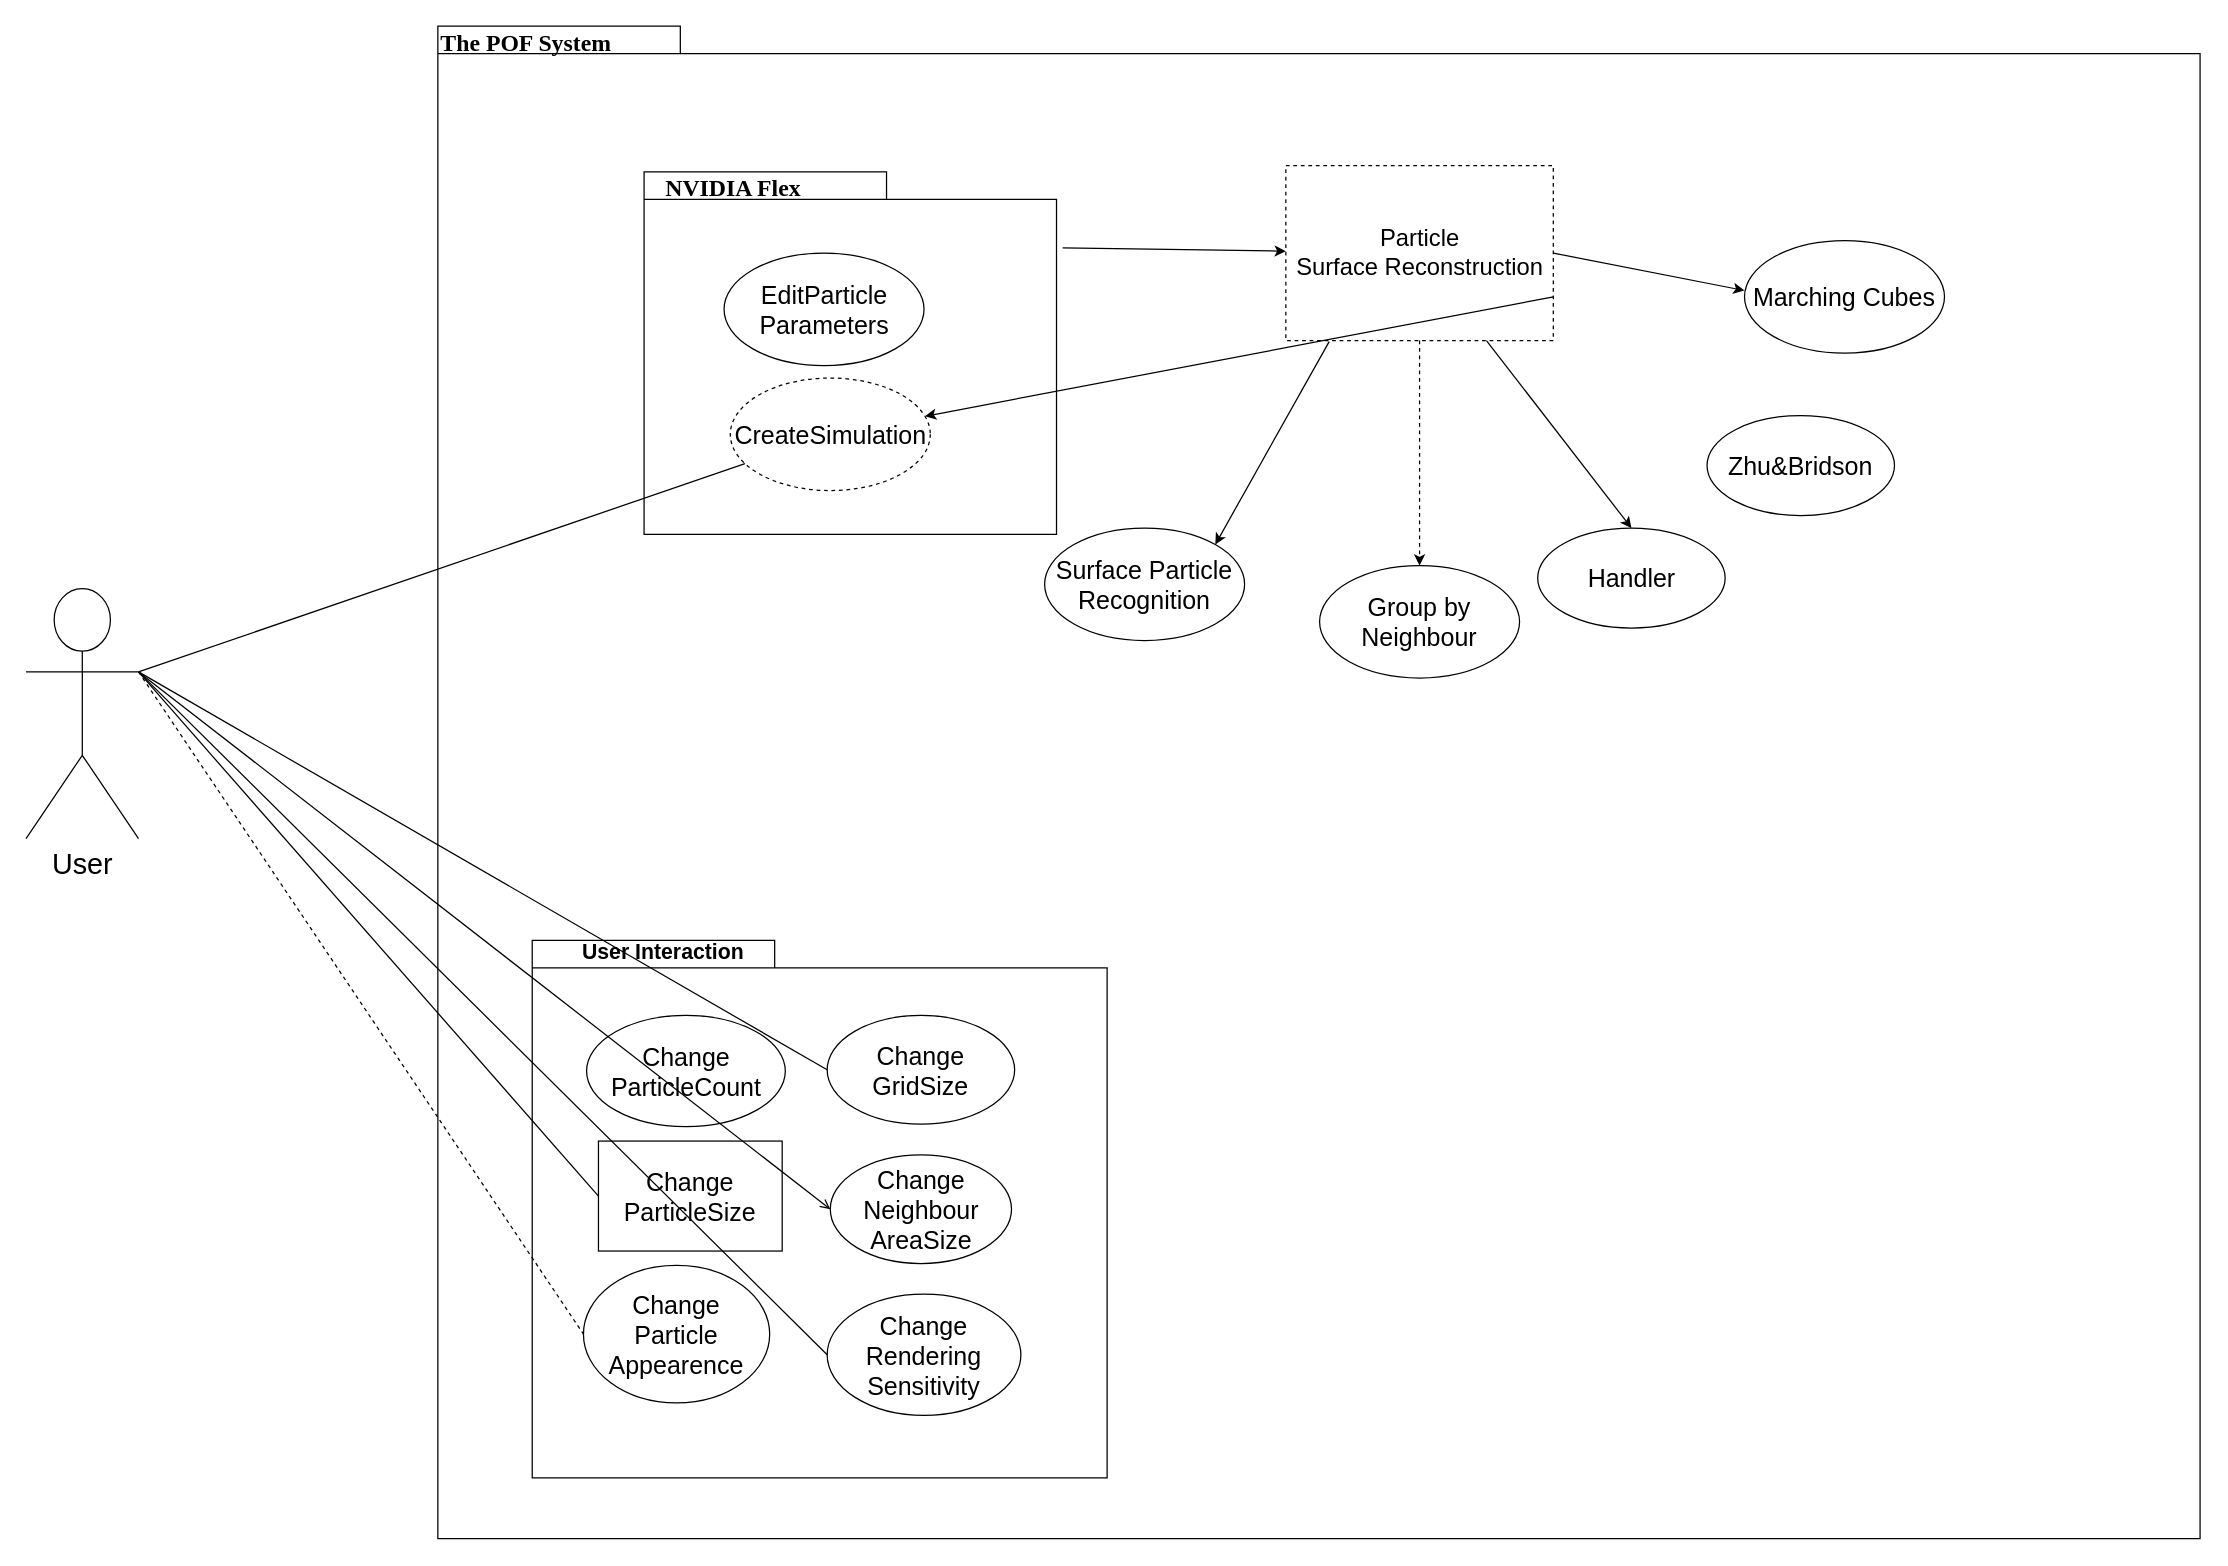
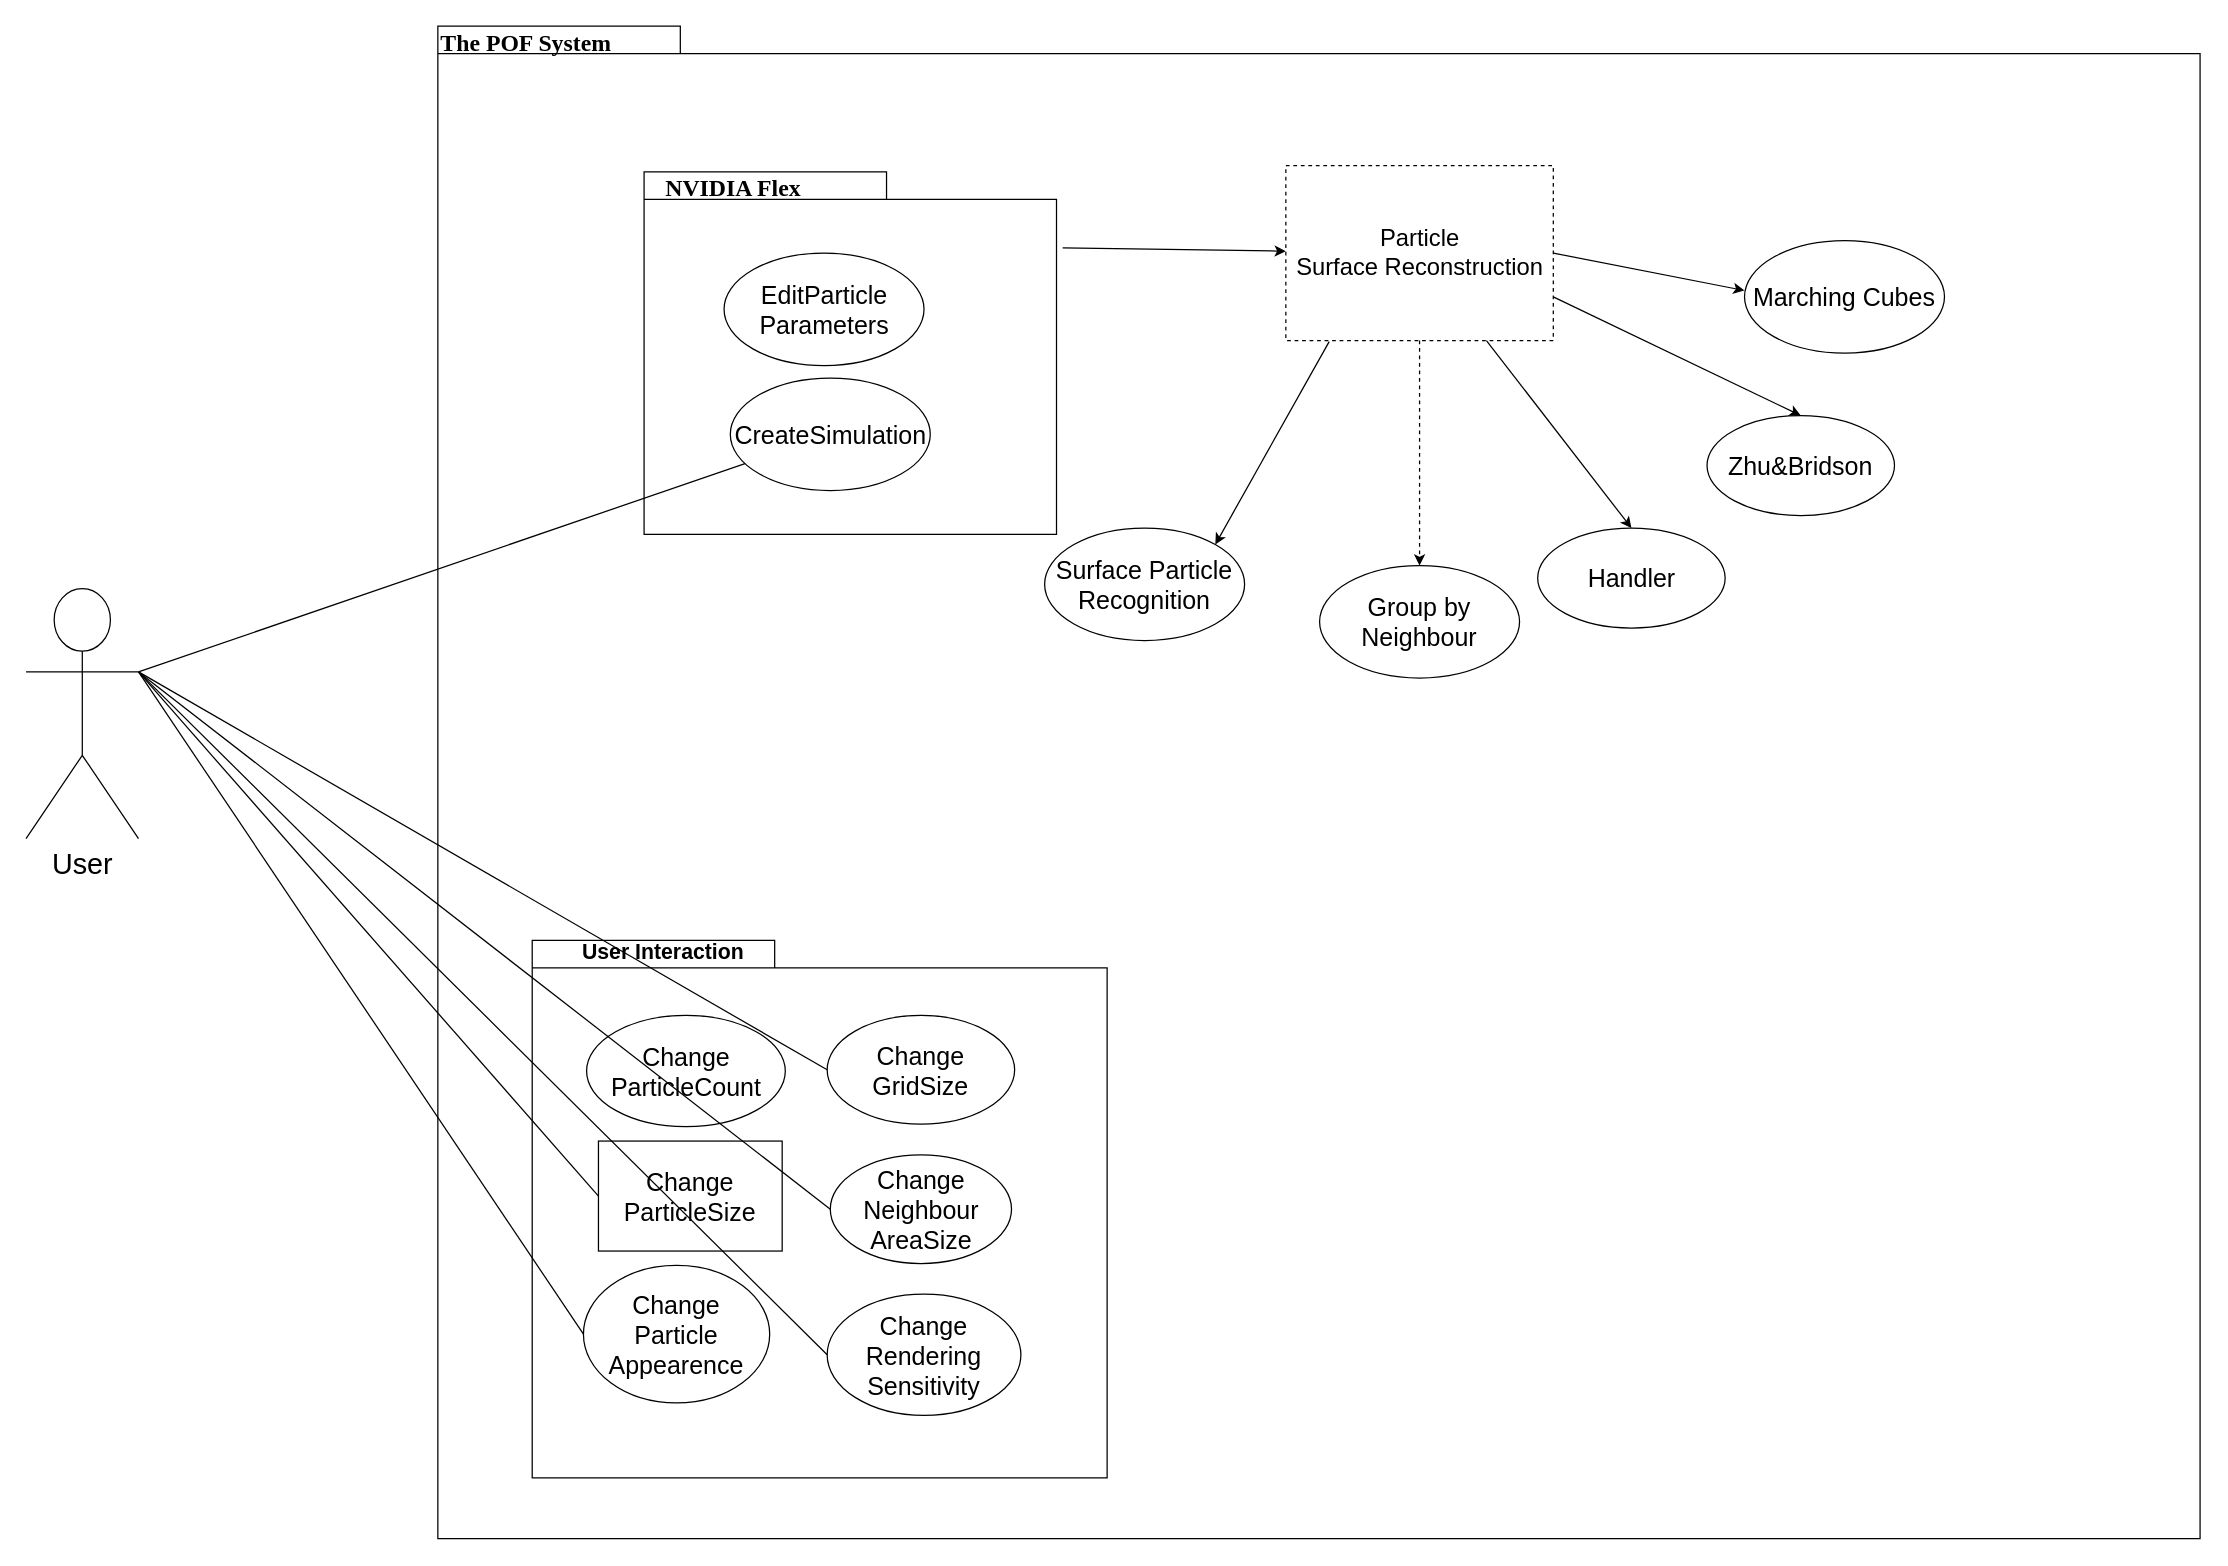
edge "Particle Surface Reconstruction" -> "CreateSimulation": now "Particle Surface Reconstruction" -> "Zhu&Bridson"
node "CreateSimulation": style dashed -> solid
edge "User" -- "Change Particle Appearence": style dashed -> solid
edge "User" -> "Change Neighbour AreaSize": arrowhead open -> none
